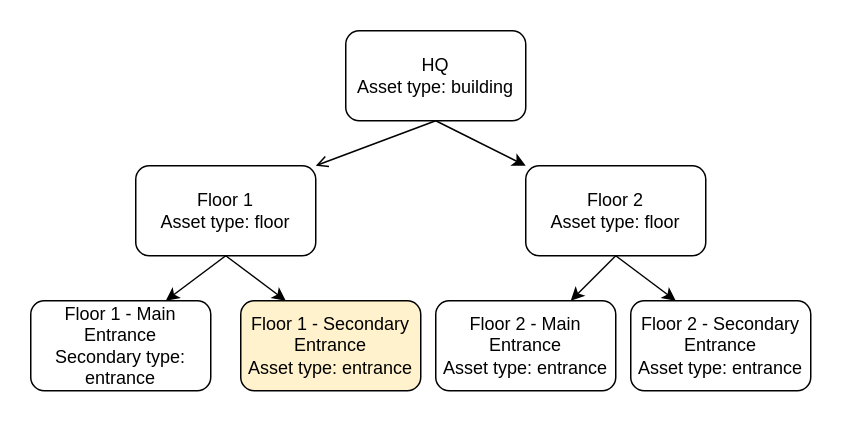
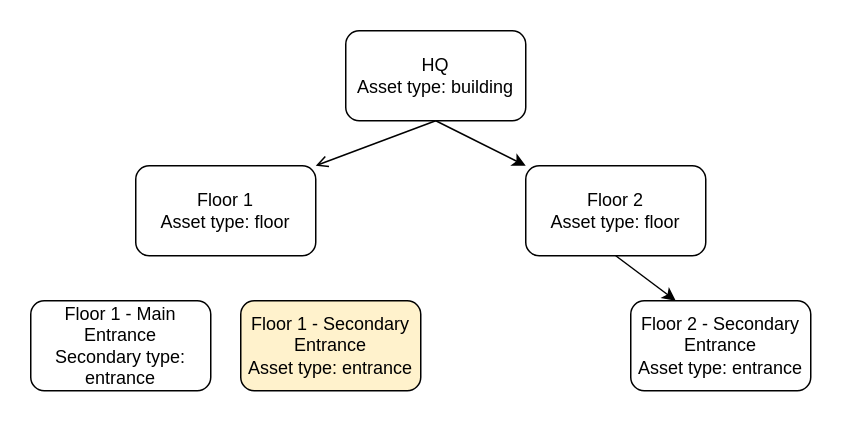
edge "Floor 1 Asset type: floor" -> "Floor 1 - Main Entrance Secondary type: entrance": removed
edge "Floor 1 Asset type: floor" -> "Floor 1 - Secondary Entrance Asset type: entrance": removed
edge "Floor 2 Asset type: floor" -> "Floor 2 - Main Entrance Asset type: entrance": removed
node "Floor 2 - Main Entrance Asset type: entrance": removed
